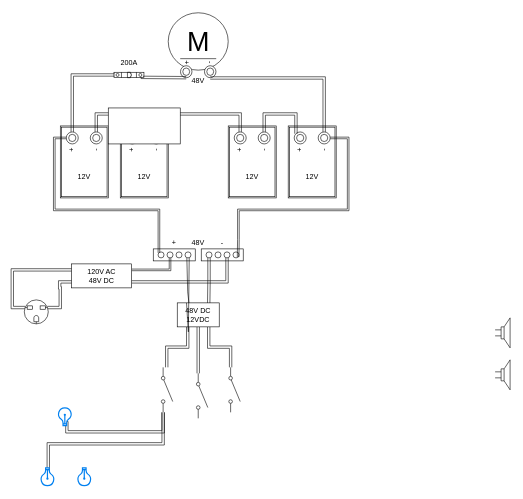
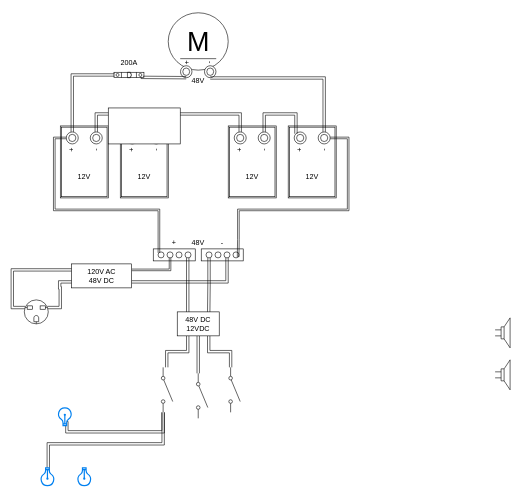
node "48V DC 12VDC": moved (198, 315) -> (198, 324)
